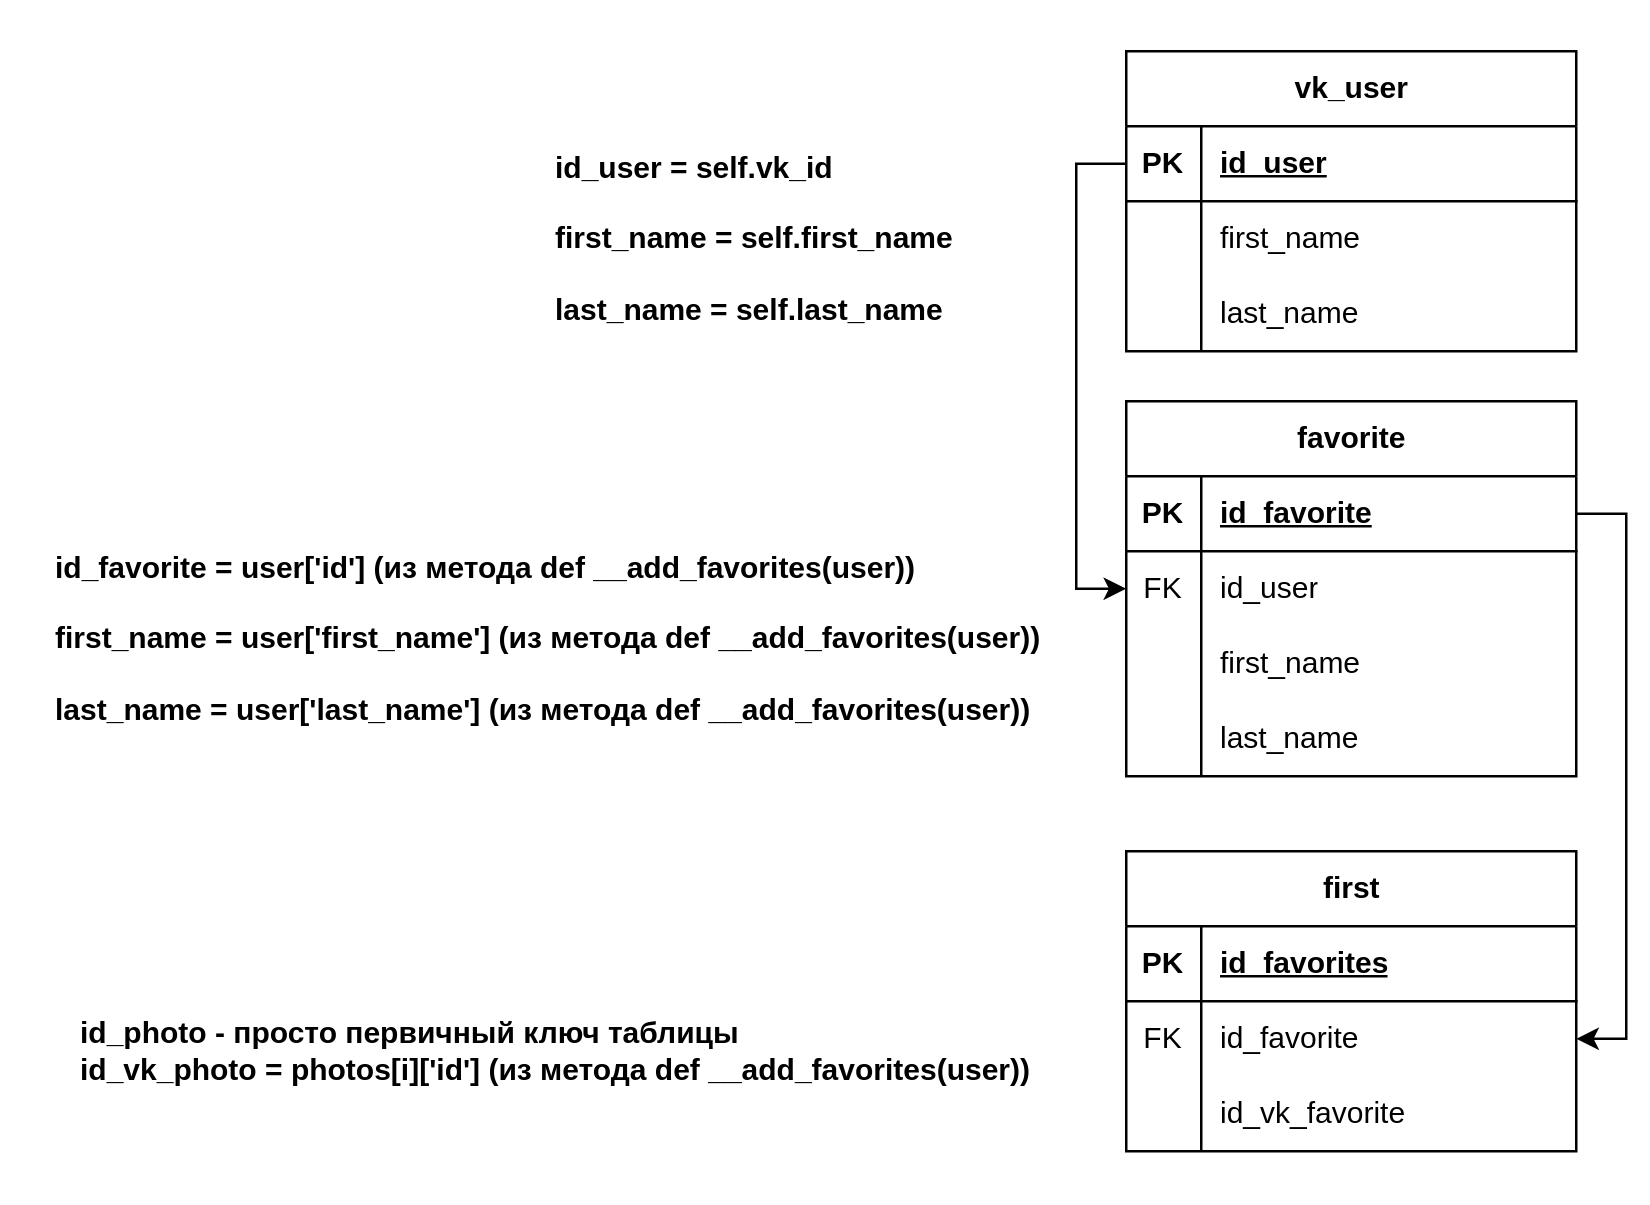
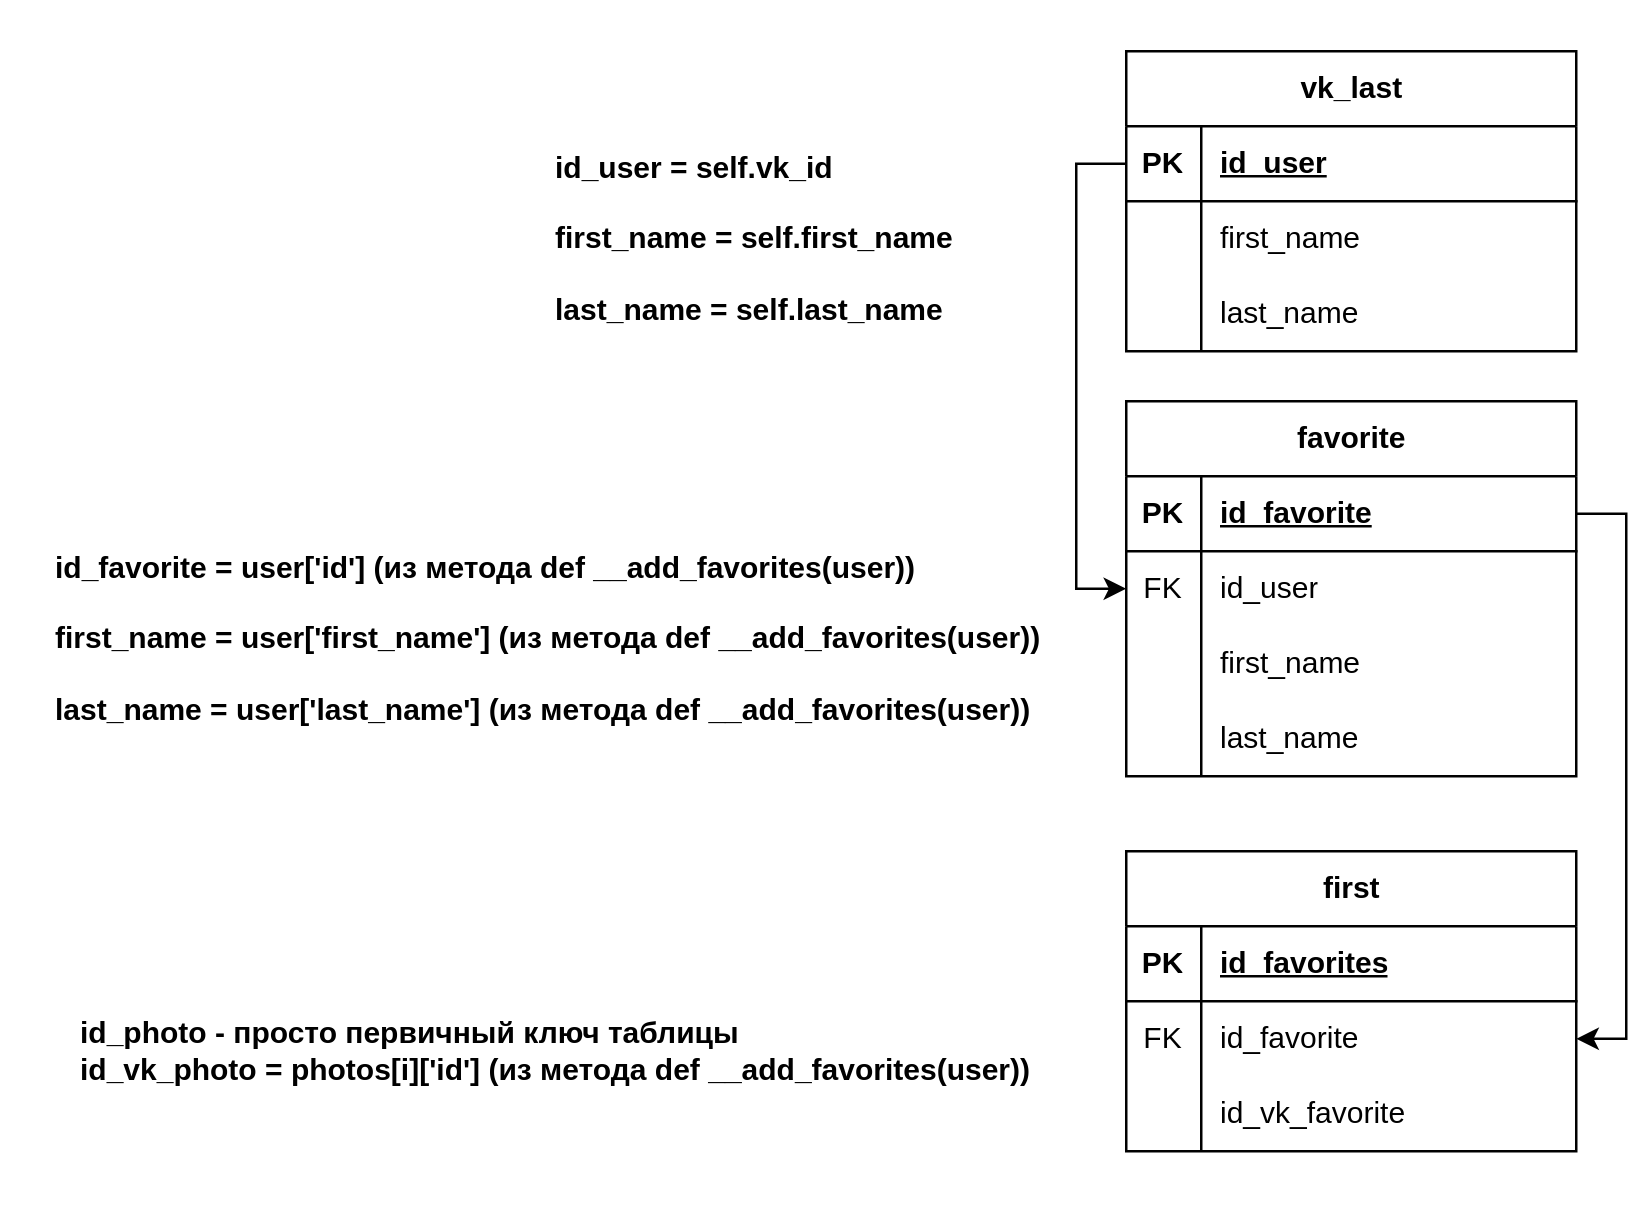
node "vk_user": label "vk_user" -> "vk_last"
